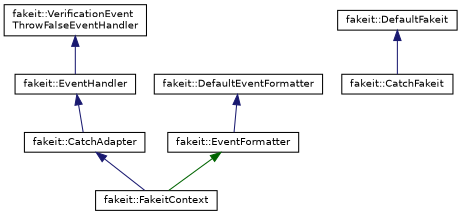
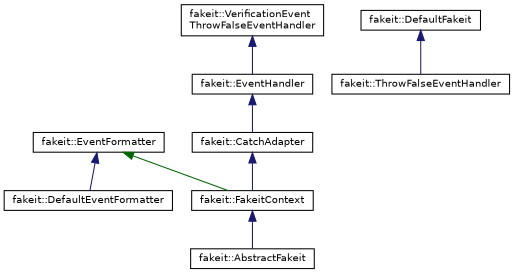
node "fakeit::CatchFakeit": label "fakeit::CatchFakeit" -> "fakeit::ThrowFalseEventHandler"
edge "fakeit::EventFormatter" -> "fakeit::DefaultEventFormatter": reversed
node "fakeit::AbstractFakeit": added
